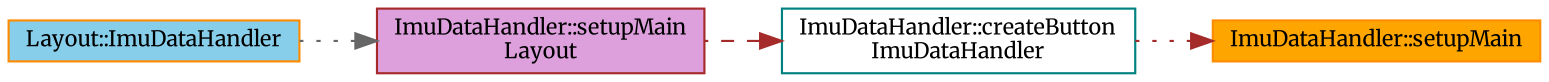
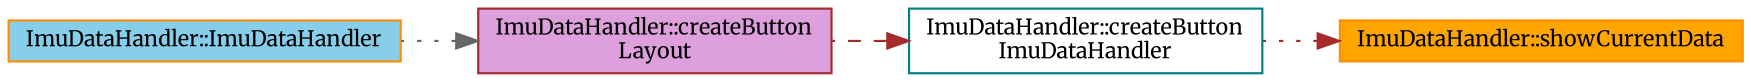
node "Layout::ImuDataHandler": label "Layout::ImuDataHandler" -> "ImuDataHandler::ImuDataHandler"
node "ImuDataHandler::setupMain Layout": label "ImuDataHandler::setupMain Layout" -> "ImuDataHandler::createButton Layout"
node "ImuDataHandler::setupMain": label "ImuDataHandler::setupMain" -> "ImuDataHandler::showCurrentData"
